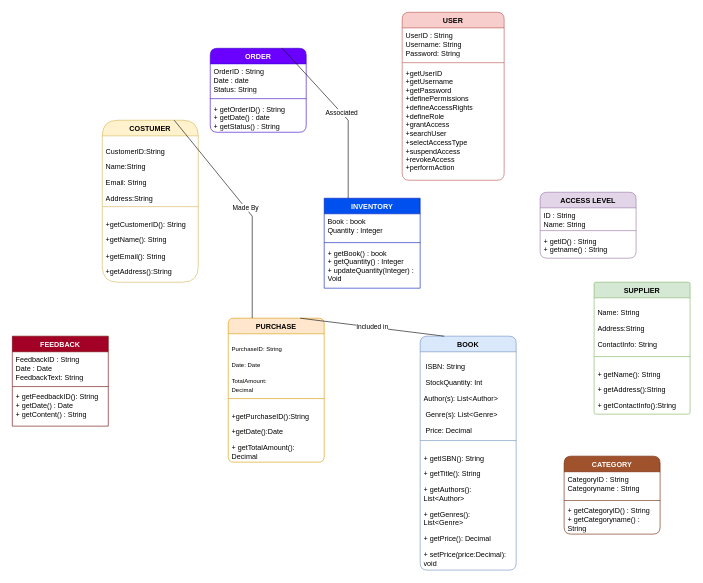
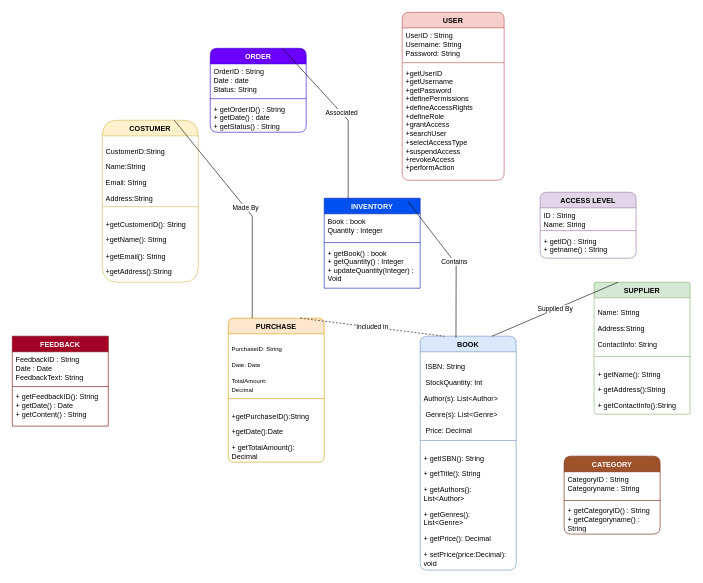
edge "INVENTORY" -- "BOOK": added, label "Contains"
edge "SUPPLIER" -- "BOOK": added, label "Supplied By"
edge "PURCHASE" -- "BOOK": style solid -> dashed
